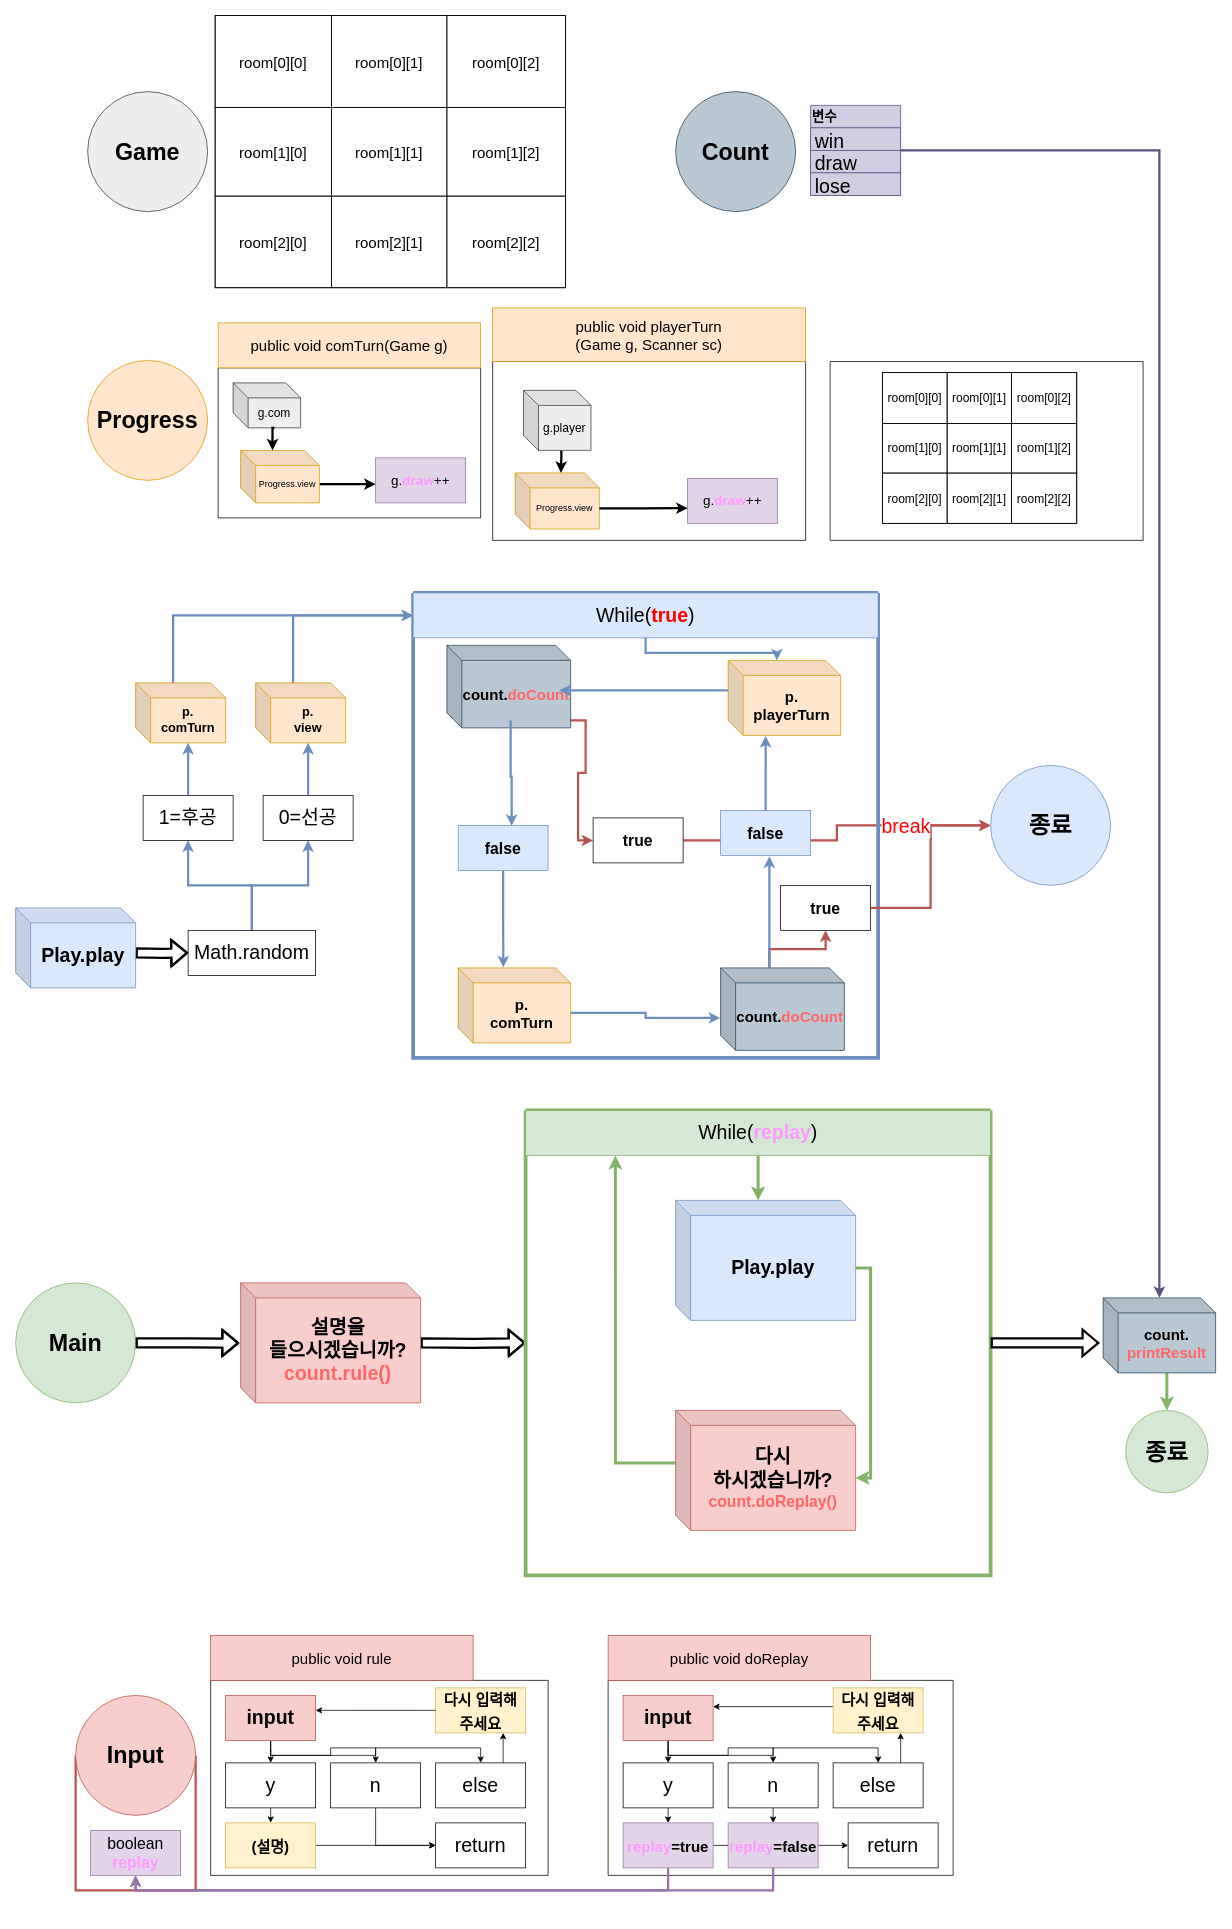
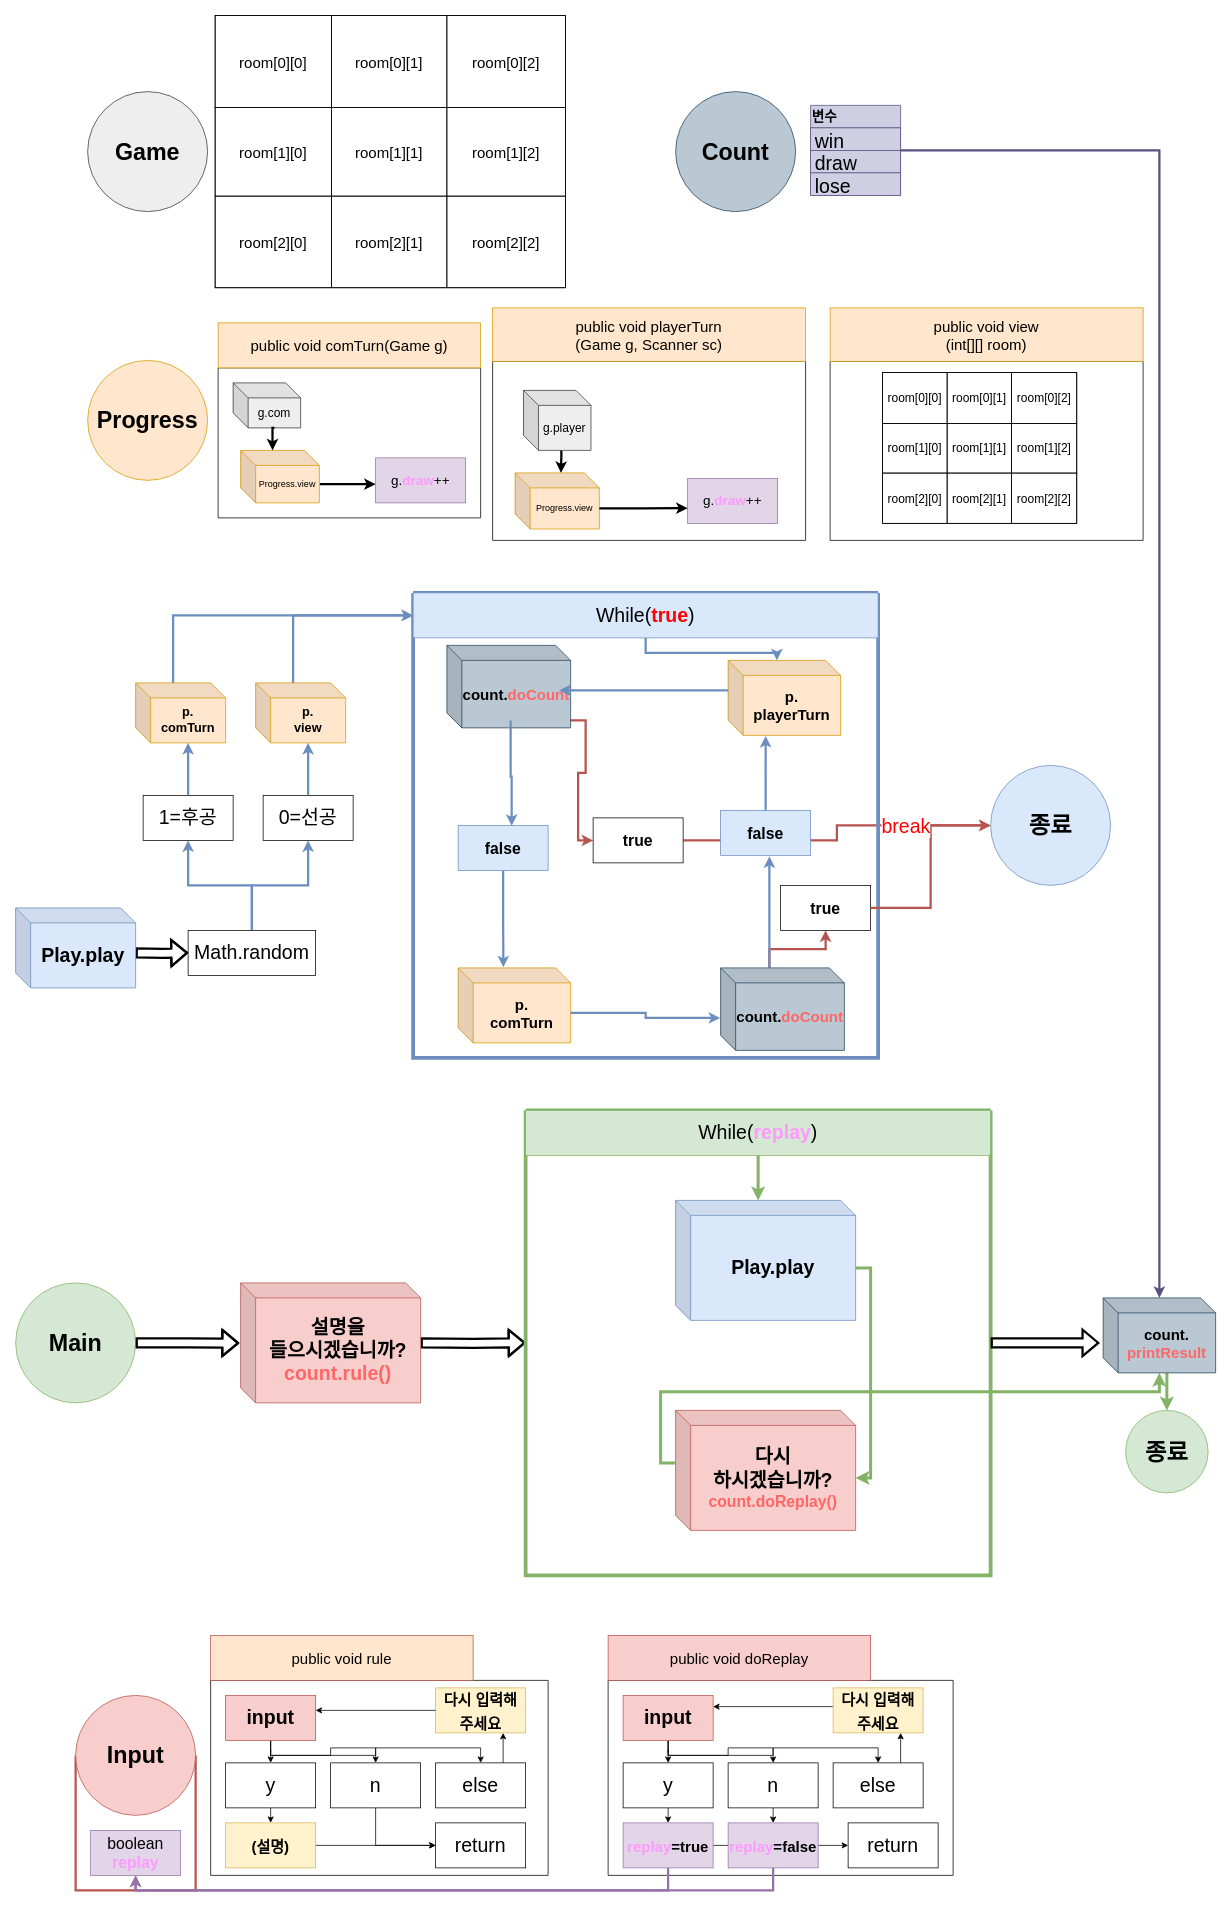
node "public void view (int[][] room)": added
edge "다시 하시겠습니까? count.doReplay()" -> "While(replay)": now "다시 하시겠습니까? count.doReplay()" -> "count. printResult"
node "public void rule": fillcolor #f8cecc -> #ffe6cc
